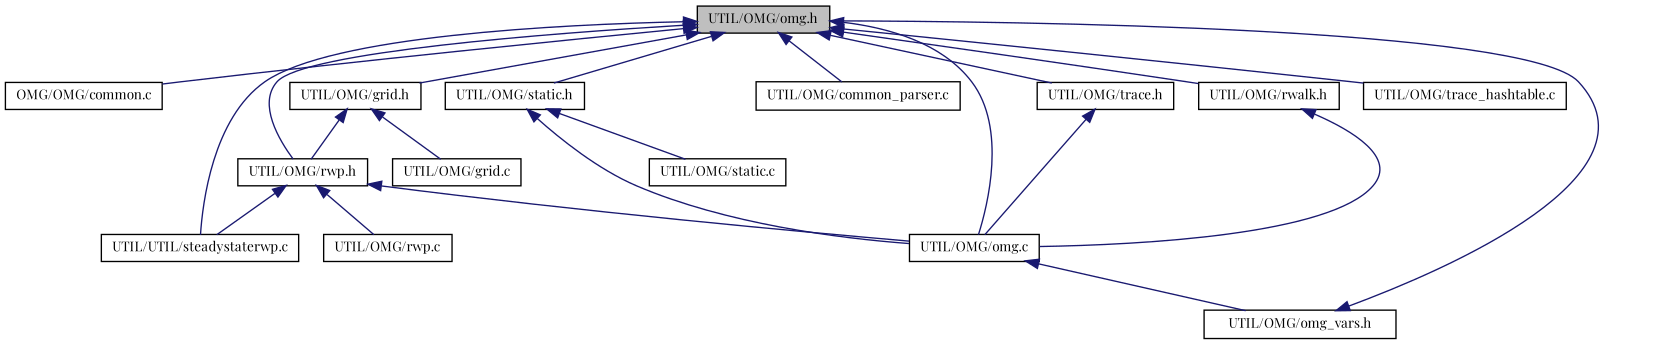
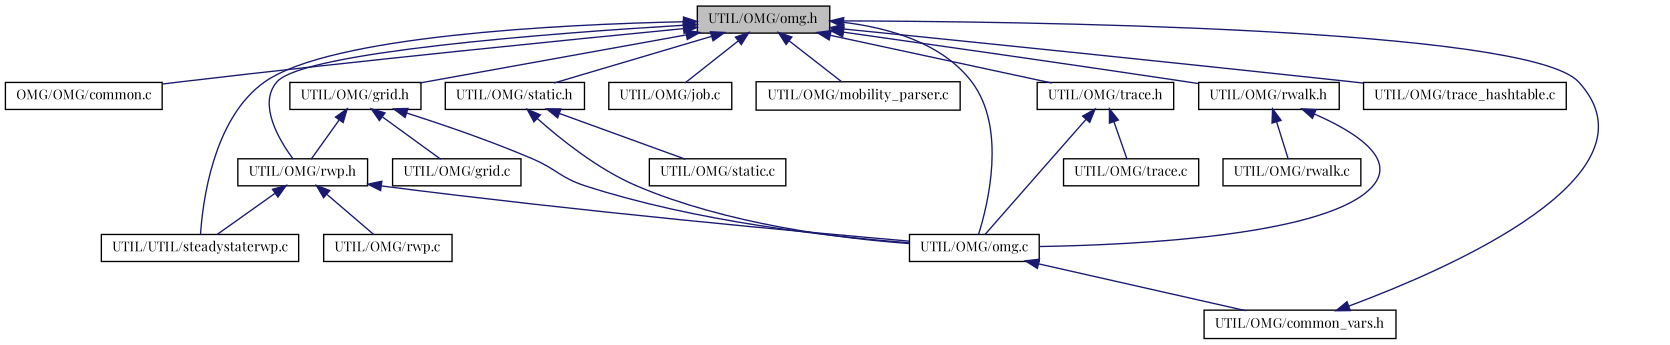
node "UTIL/OMG/job.c": added
node "UTIL/OMG/common_parser.c": label "UTIL/OMG/common_parser.c" -> "UTIL/OMG/mobility_parser.c"
node "UTIL/OMG/trace.c": added
node "UTIL/OMG/rwalk.c": added
edge "UTIL/OMG/omg.c" -> "UTIL/OMG/grid.h": added
node "UTIL/OMG/omg_vars.h": label "UTIL/OMG/omg_vars.h" -> "UTIL/OMG/common_vars.h"
